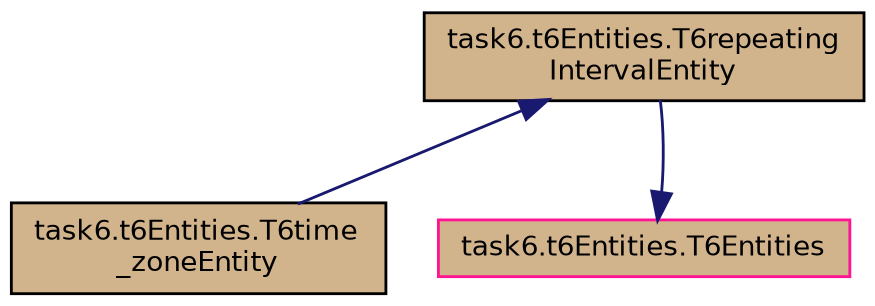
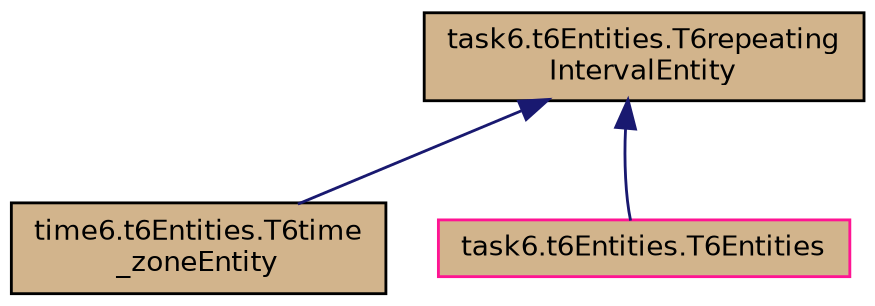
edge "task6.t6Entities.T6repeating IntervalEntity" -> "task6.t6Entities.T6Entities": reversed
node "task6.t6Entities.T6time _zoneEntity": label "task6.t6Entities.T6time _zoneEntity" -> "time6.t6Entities.T6time _zoneEntity"
